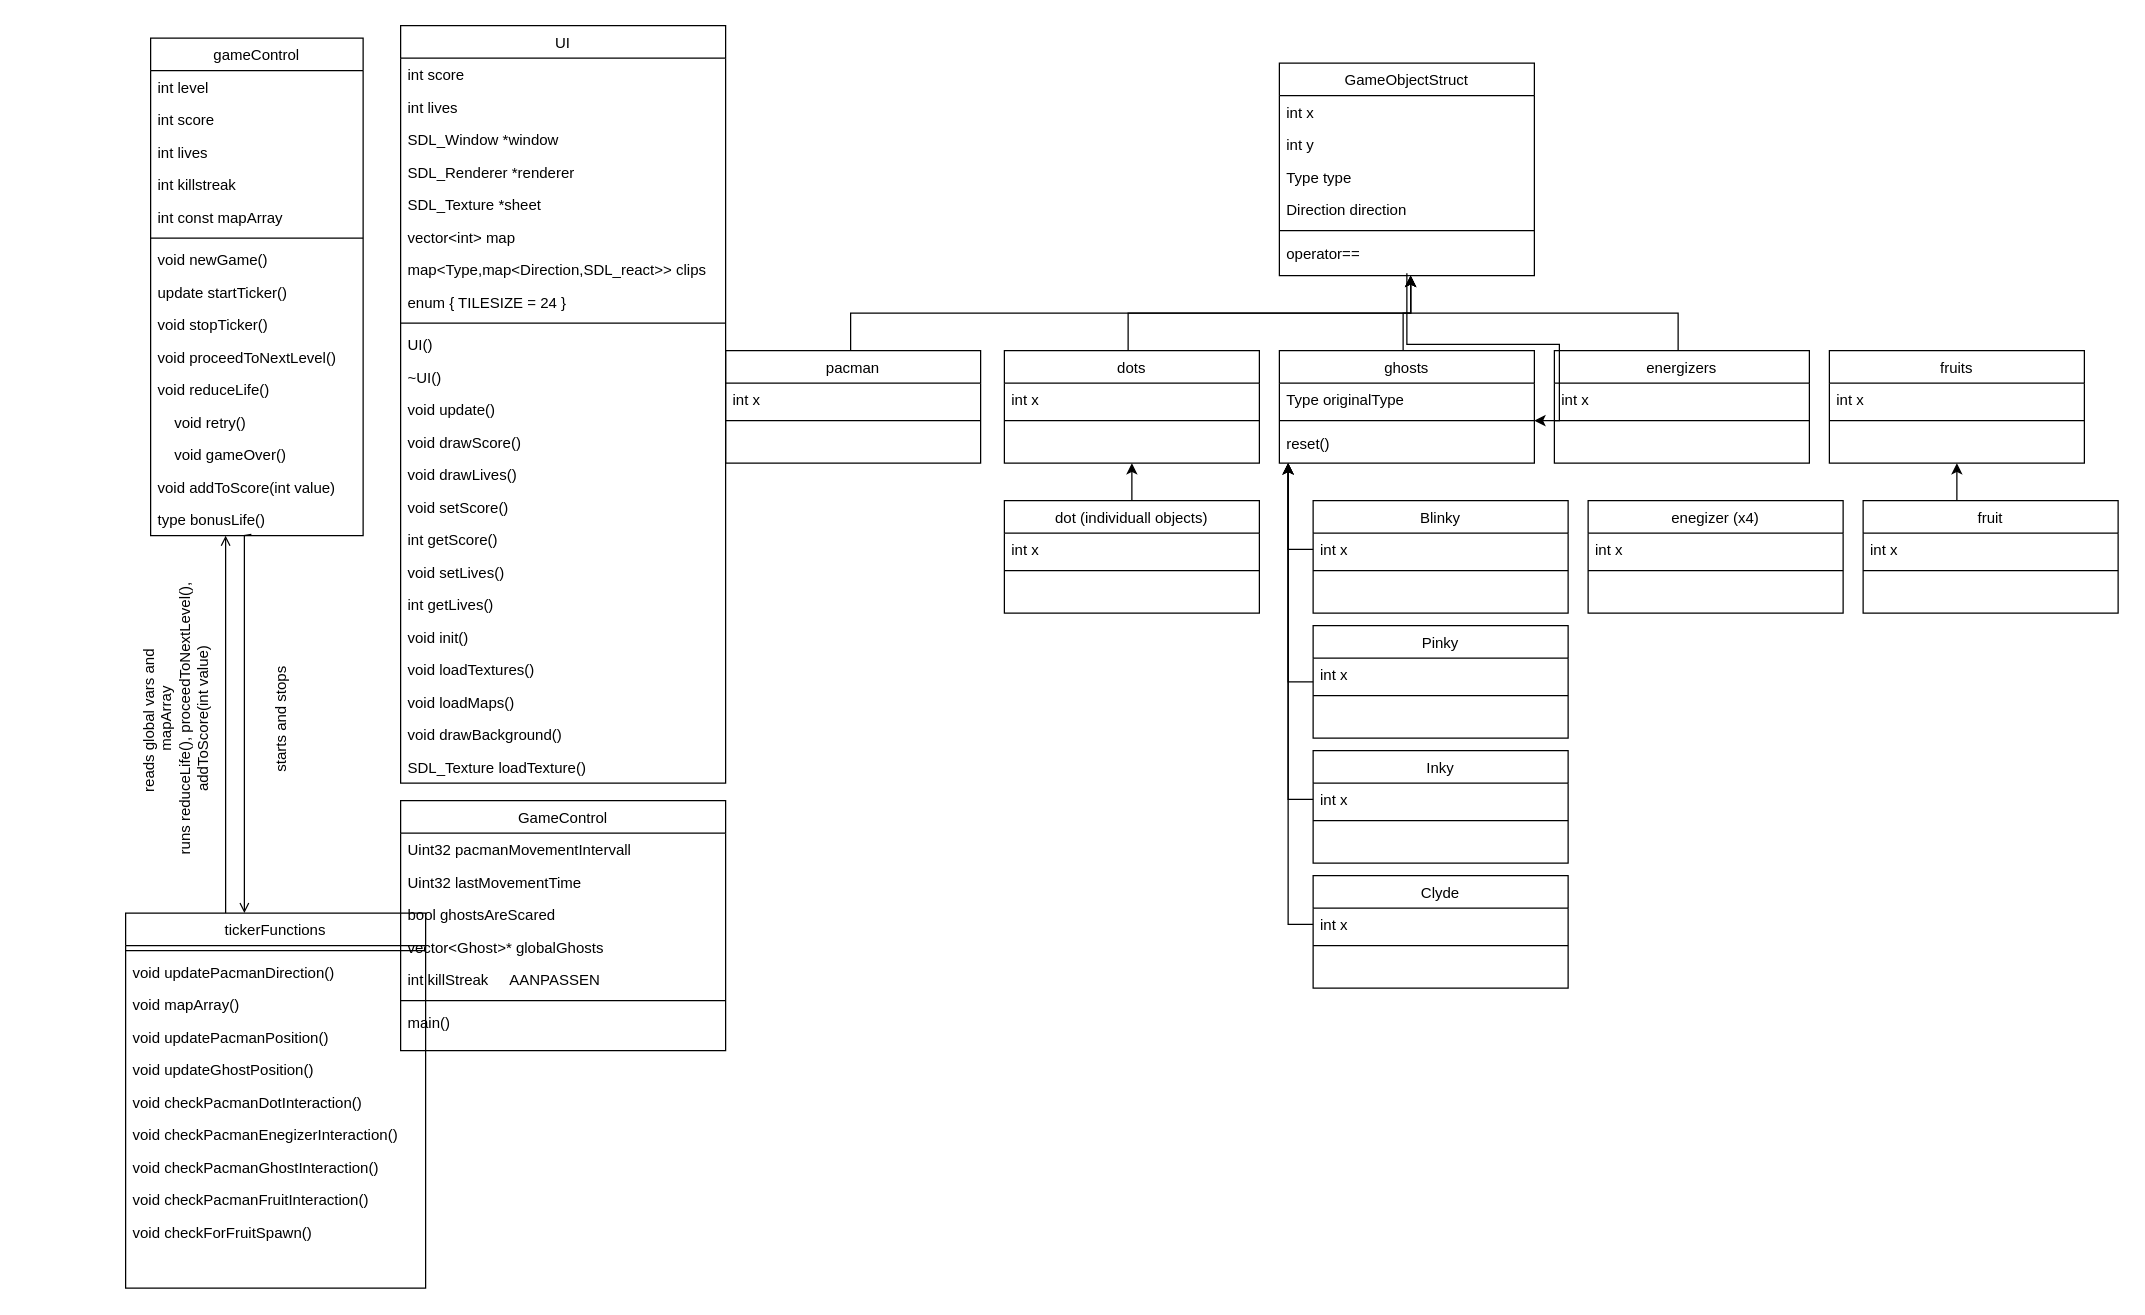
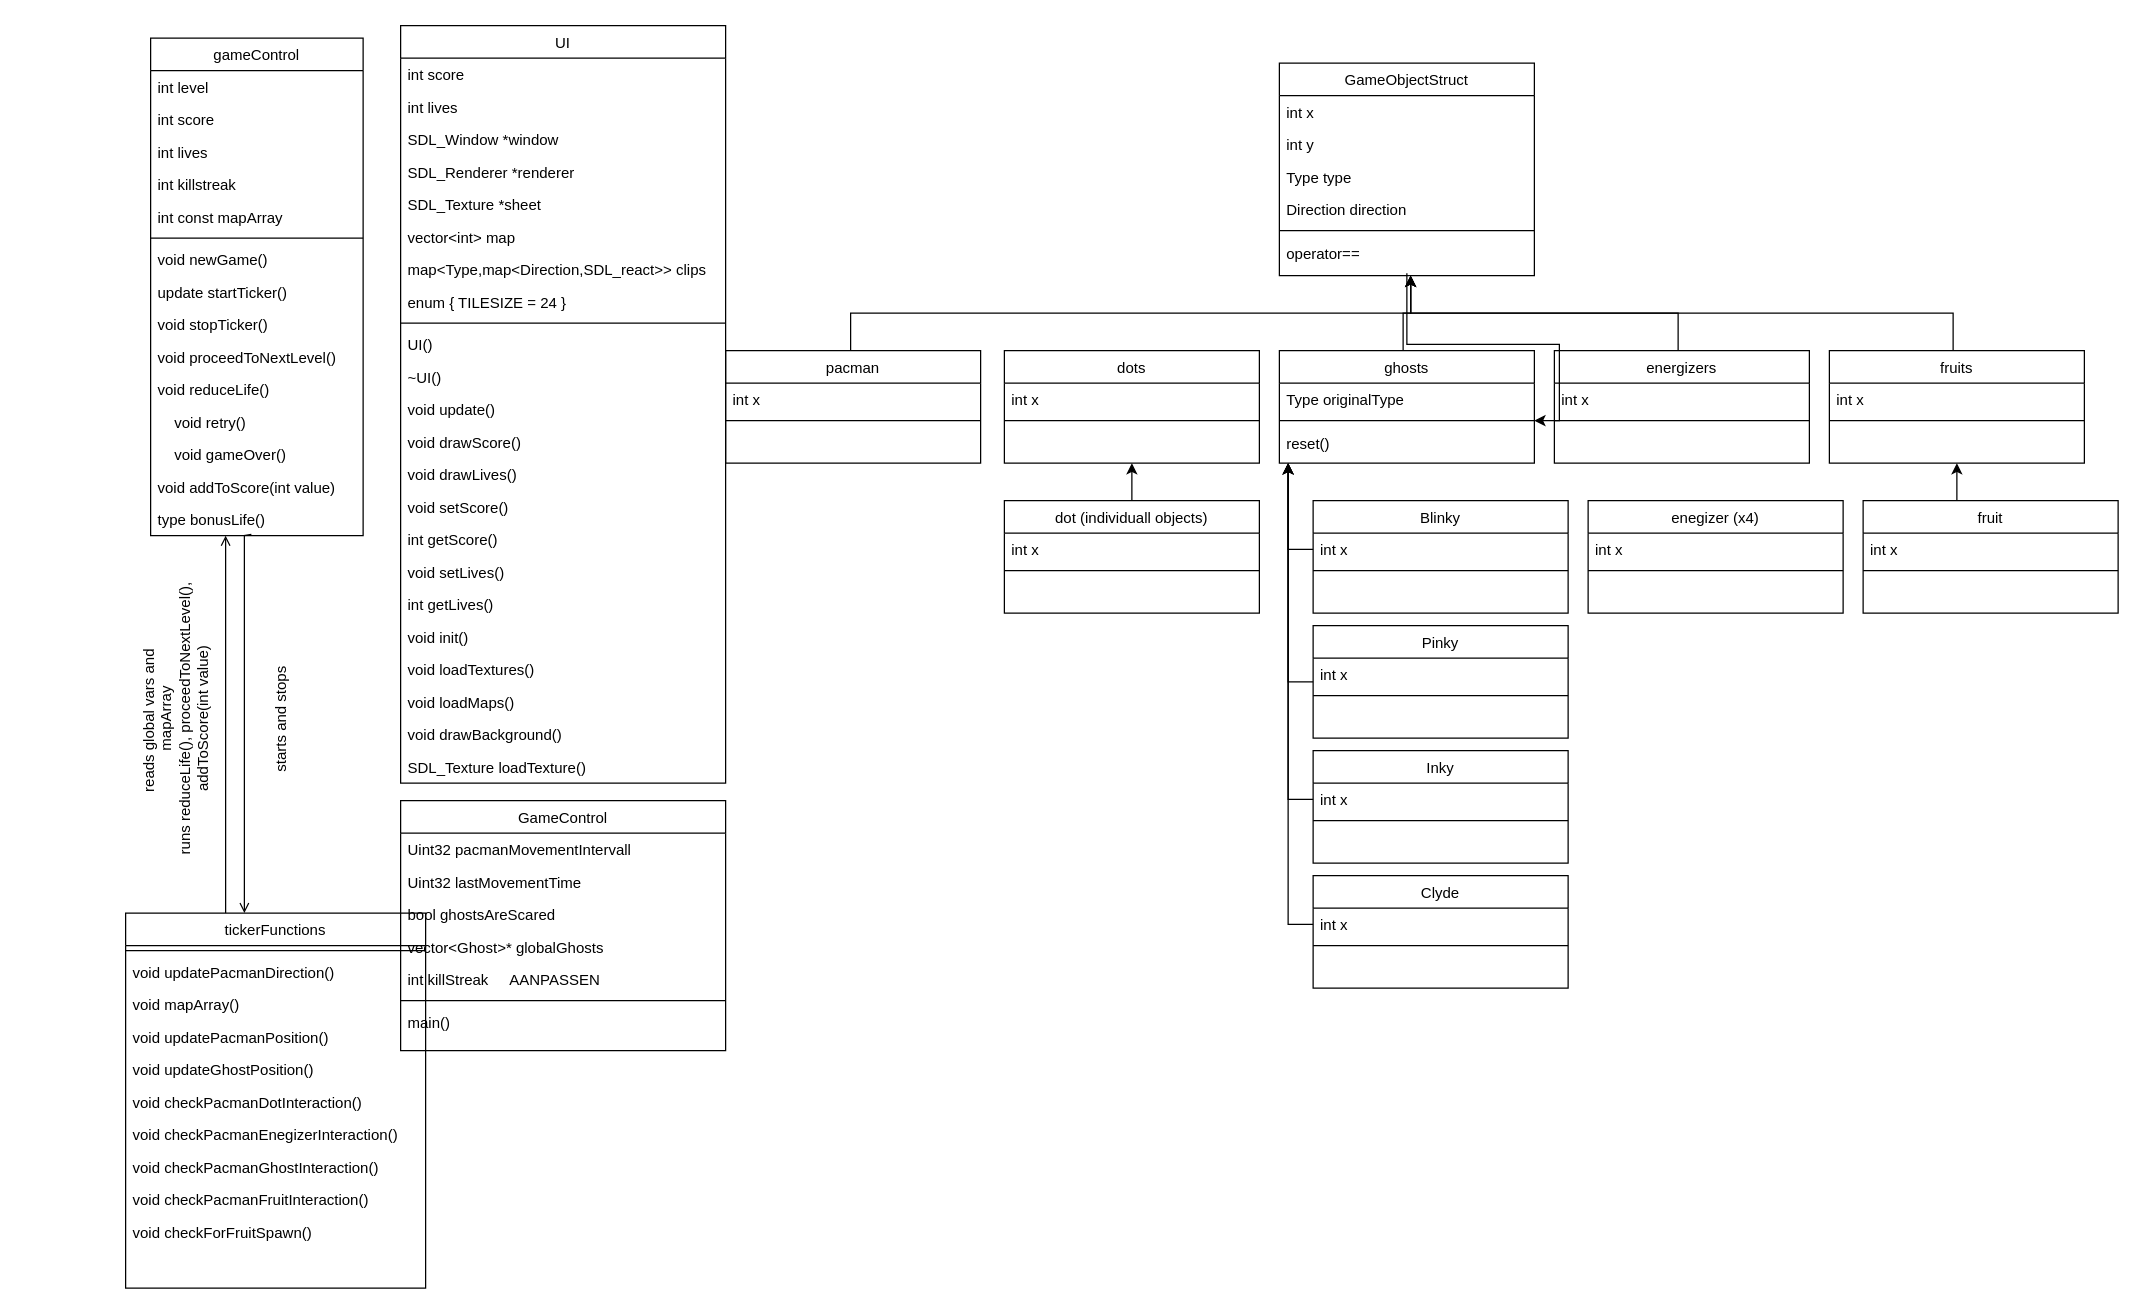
edge "fruits" -> "GameObjectStruct": added
edge "dots" -> "GameObjectStruct": removed
